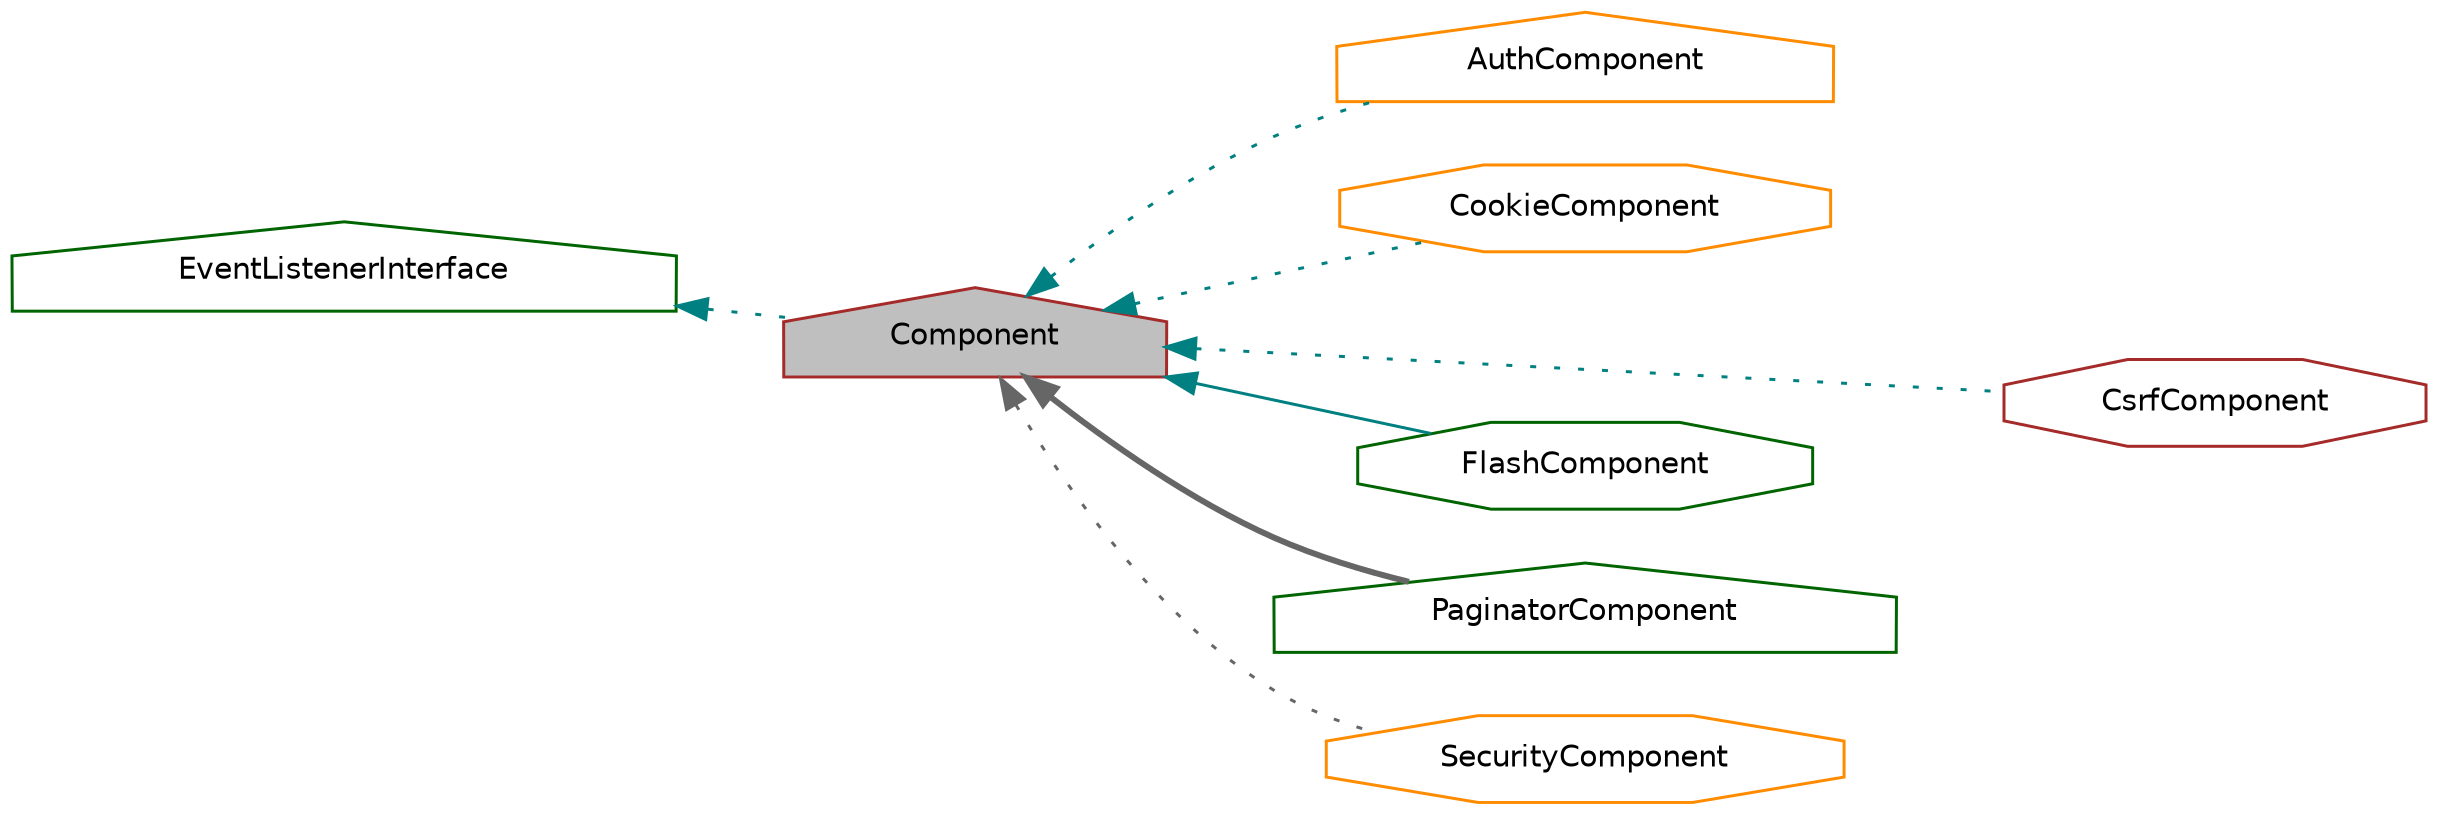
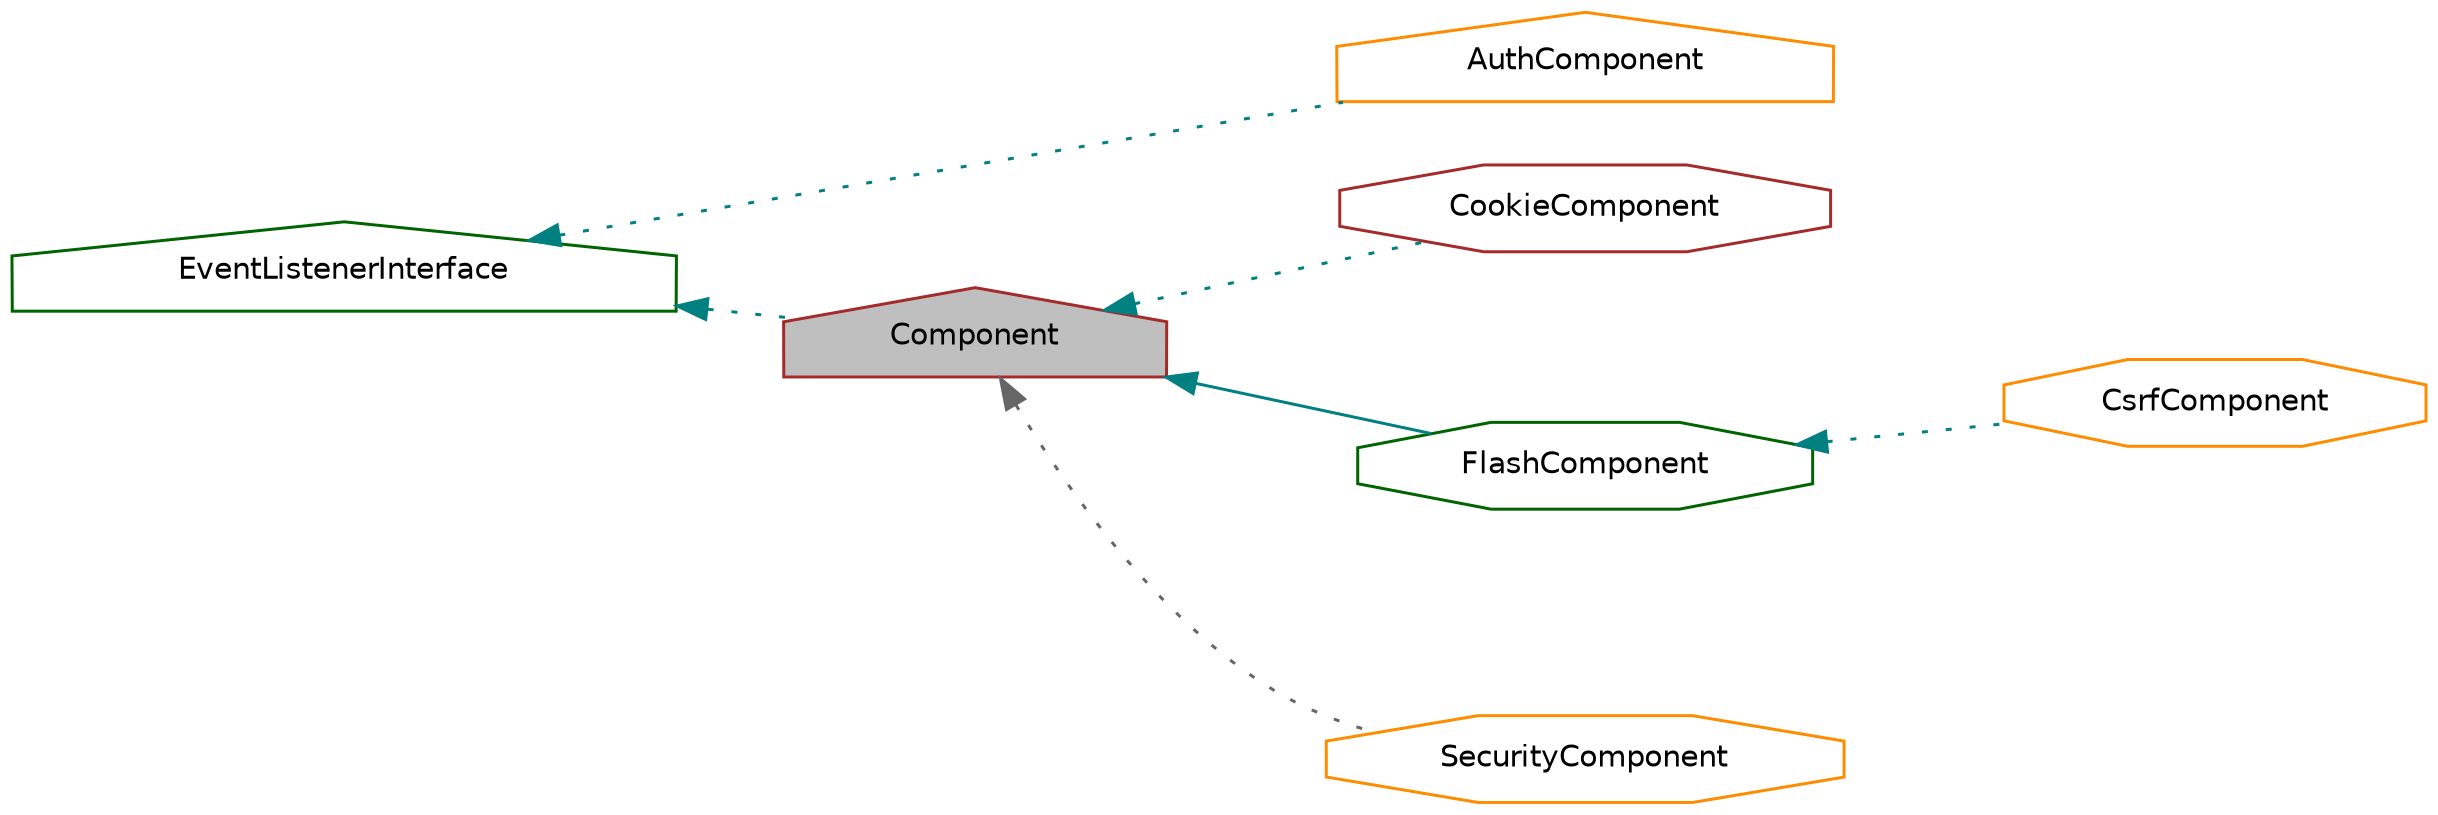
edge "AuthComponent" -> "Component": now "AuthComponent" -> "EventListenerInterface"
node "CookieComponent": color darkorange -> brown
edge "CsrfComponent" -> "Component": now "CsrfComponent" -> "FlashComponent"
node "CsrfComponent": color brown -> darkorange
node "PaginatorComponent": removed
